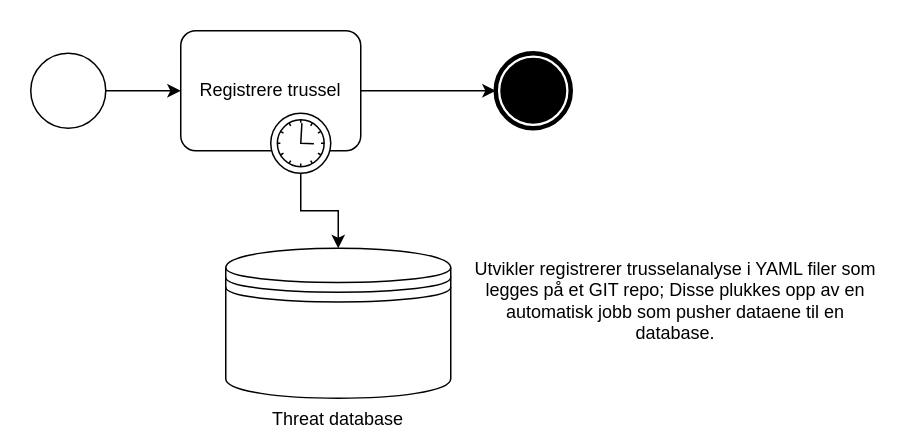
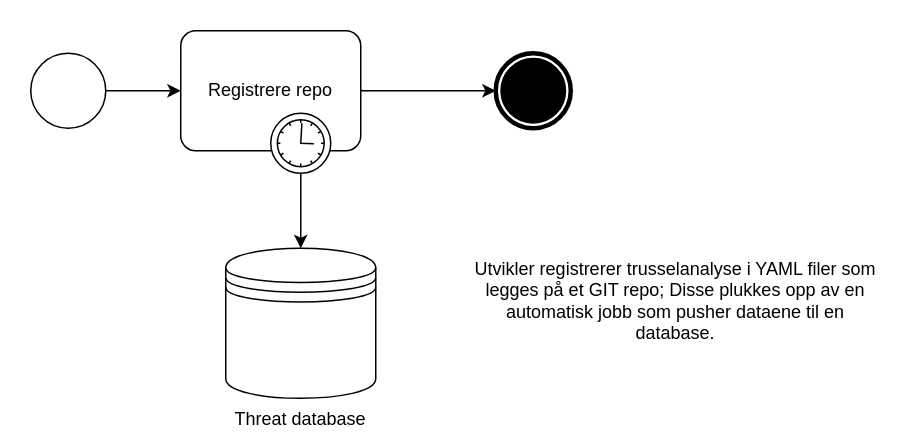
node "Registrere trussel": label "Registrere trussel" -> "Registrere repo"
node "Threat database": size 225x150 -> 150x150
